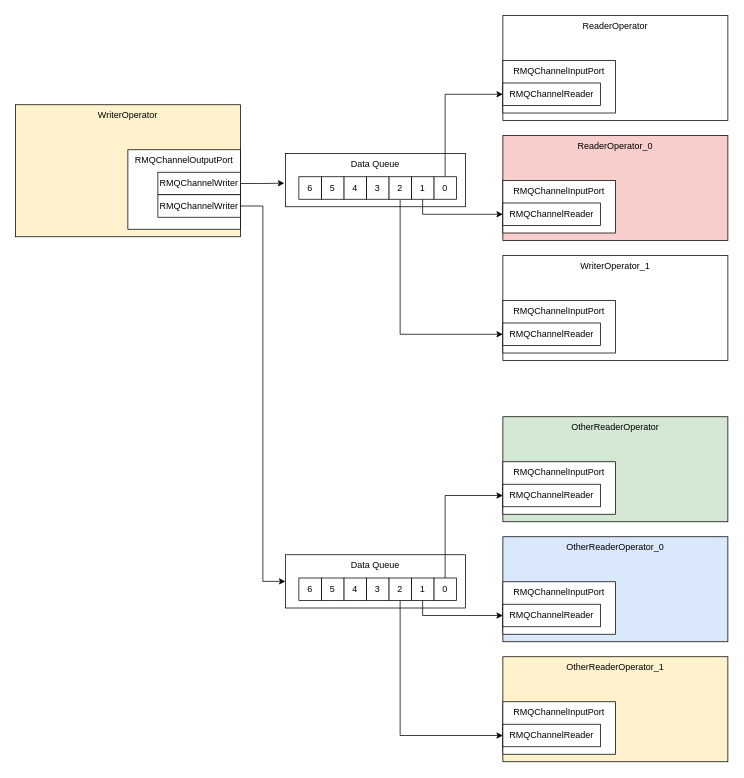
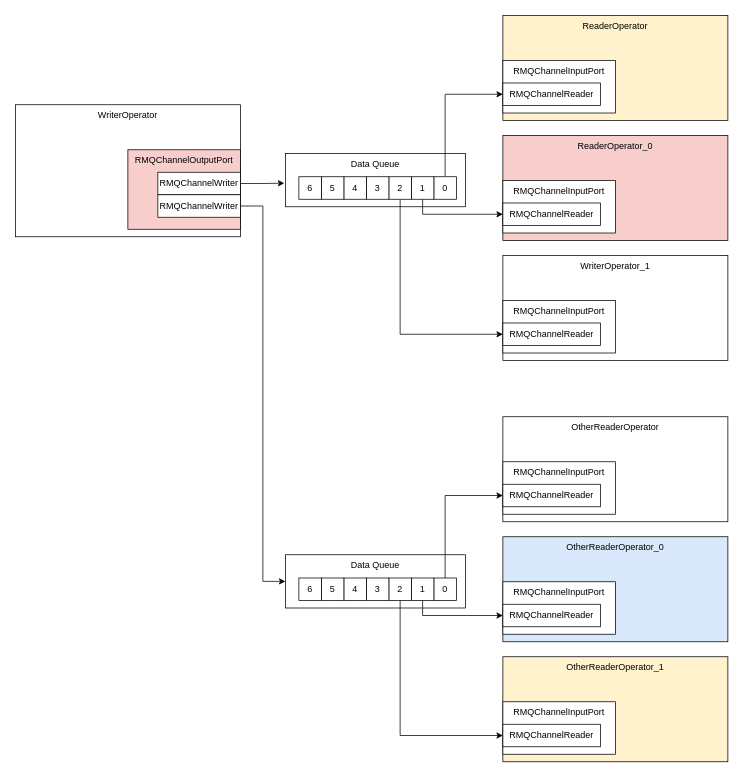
node "ReaderOperator": fillcolor #ffffff -> #fff2cc
node "WriterOperator": fillcolor #fff2cc -> #ffffff
node "RMQChannelOutputPort": fillcolor #ffffff -> #f8cecc
node "OtherReaderOperator": fillcolor #d5e8d4 -> #ffffff
